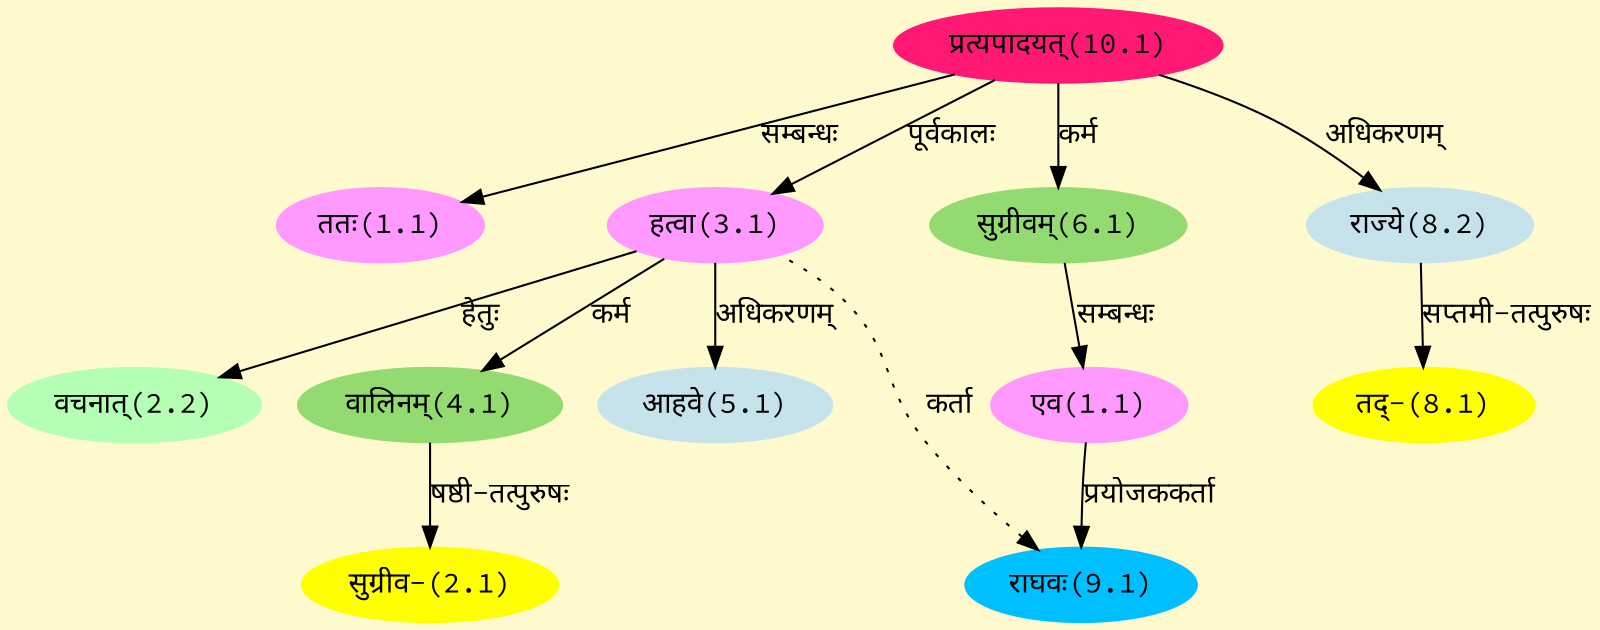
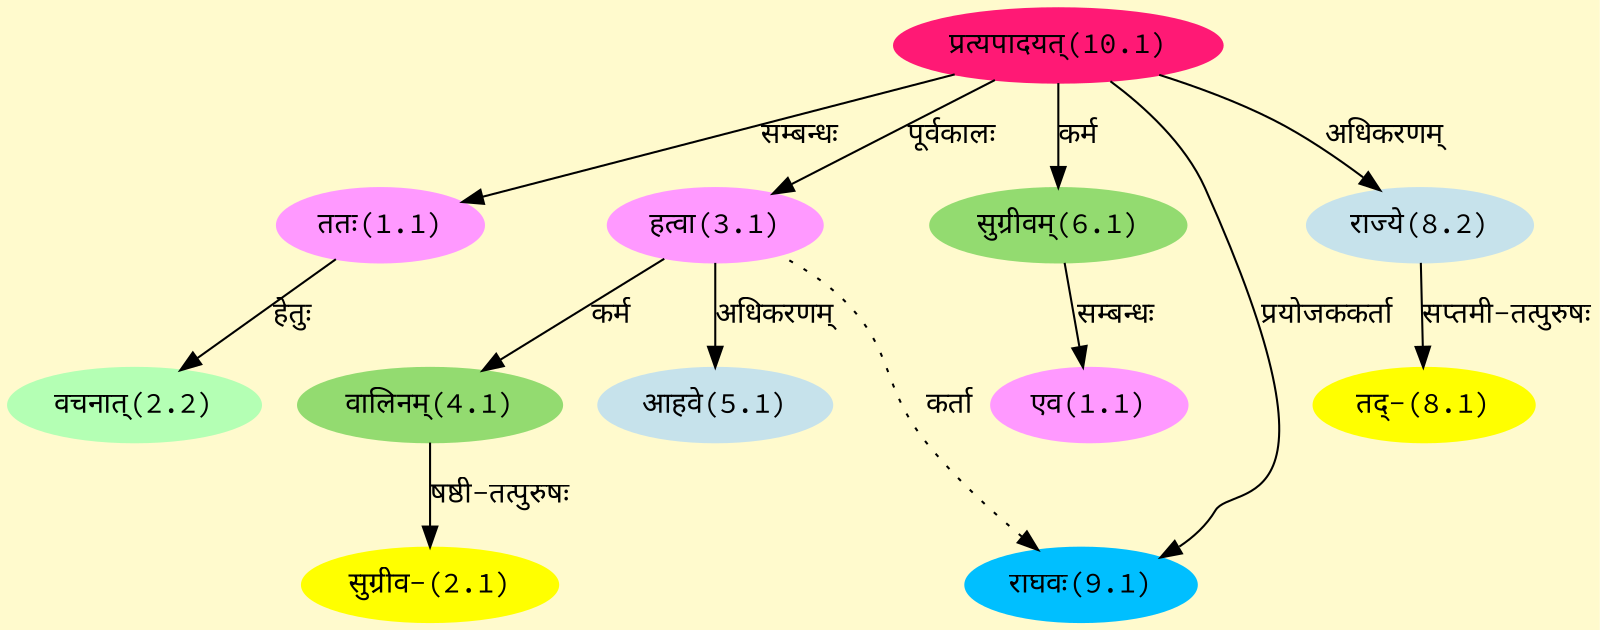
edge "हत्वा(3.1)" -> "वचनात्(2.2)": now "ततः(1.1)" -> "वचनात्(2.2)"
edge "एव(1.1)" -> "राघवः(9.1)": now "प्रत्यपादयत्(10.1)" -> "राघवः(9.1)"
